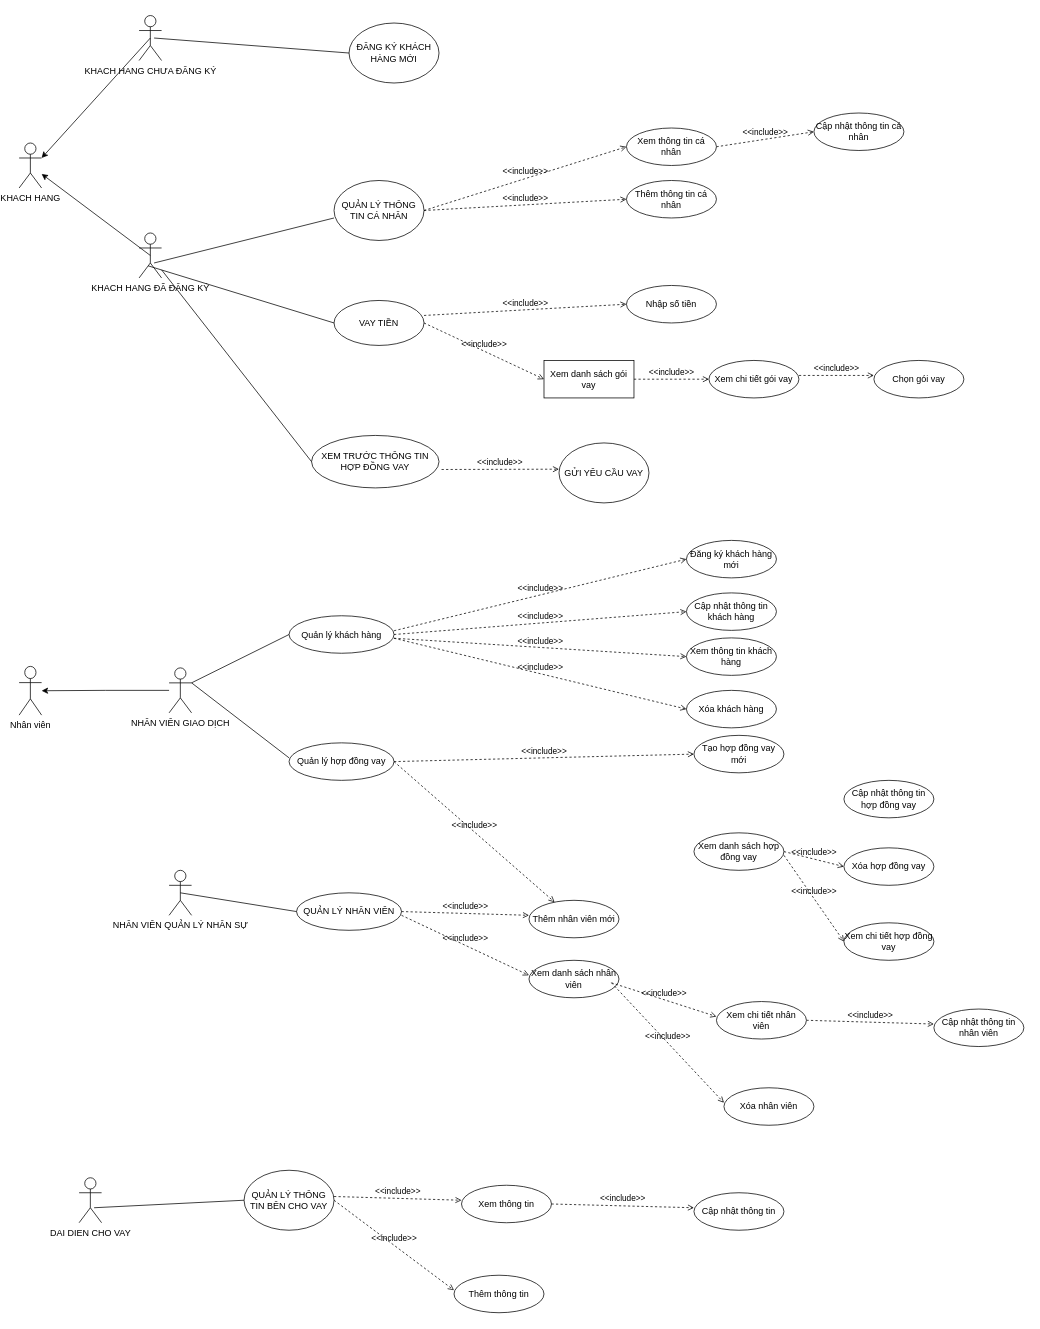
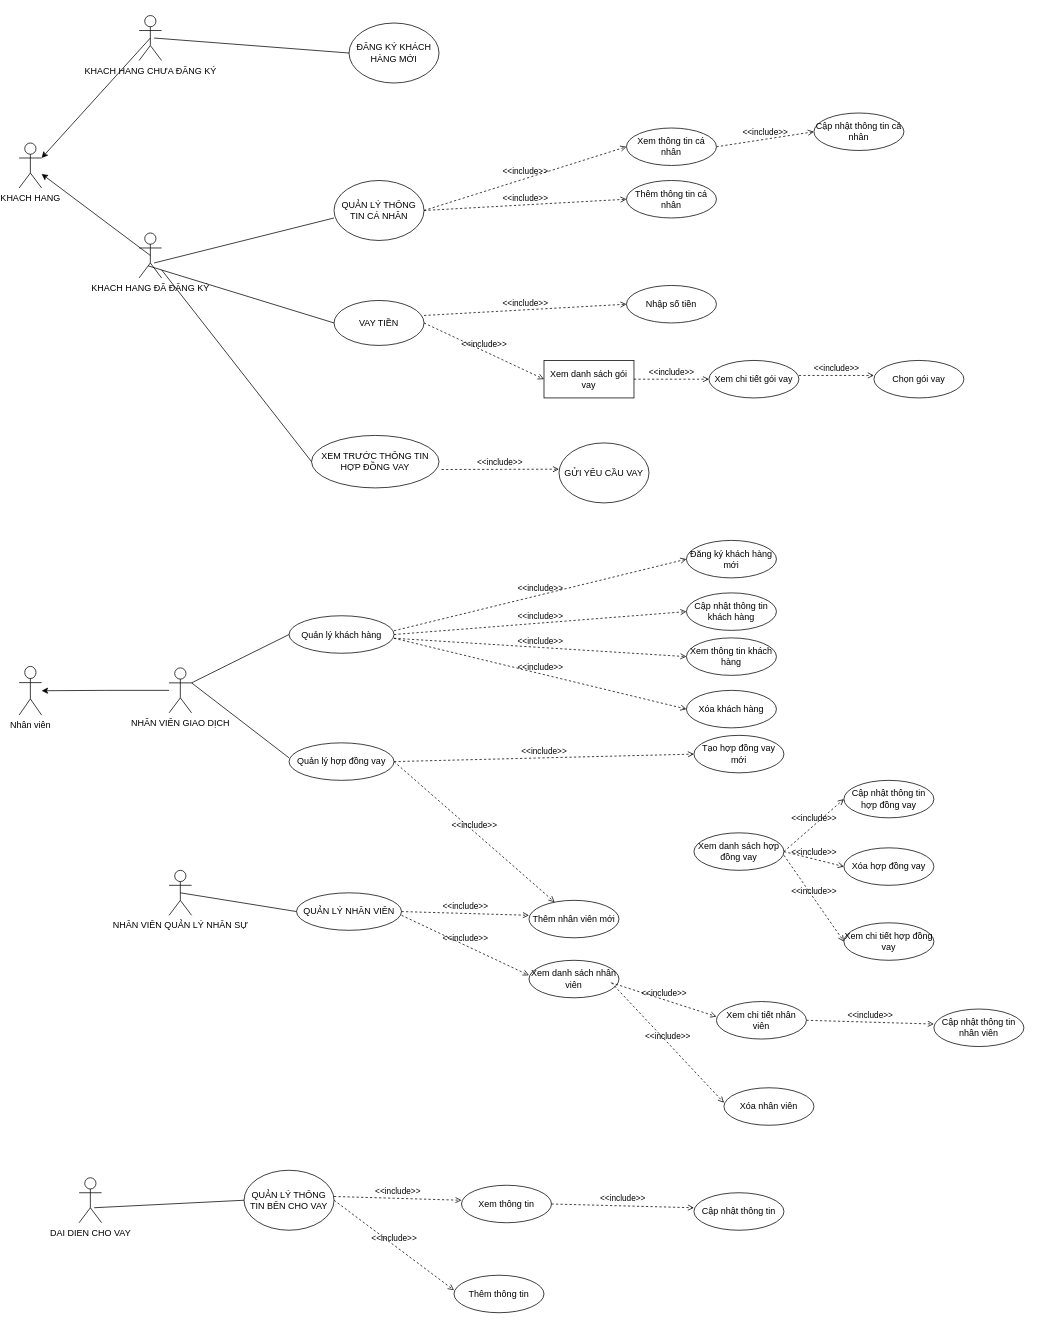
edge "Xem danh sách hợp đồng vay" -> "Cập nhật thông tin hợp đồng vay": added, label "<<include>>"
